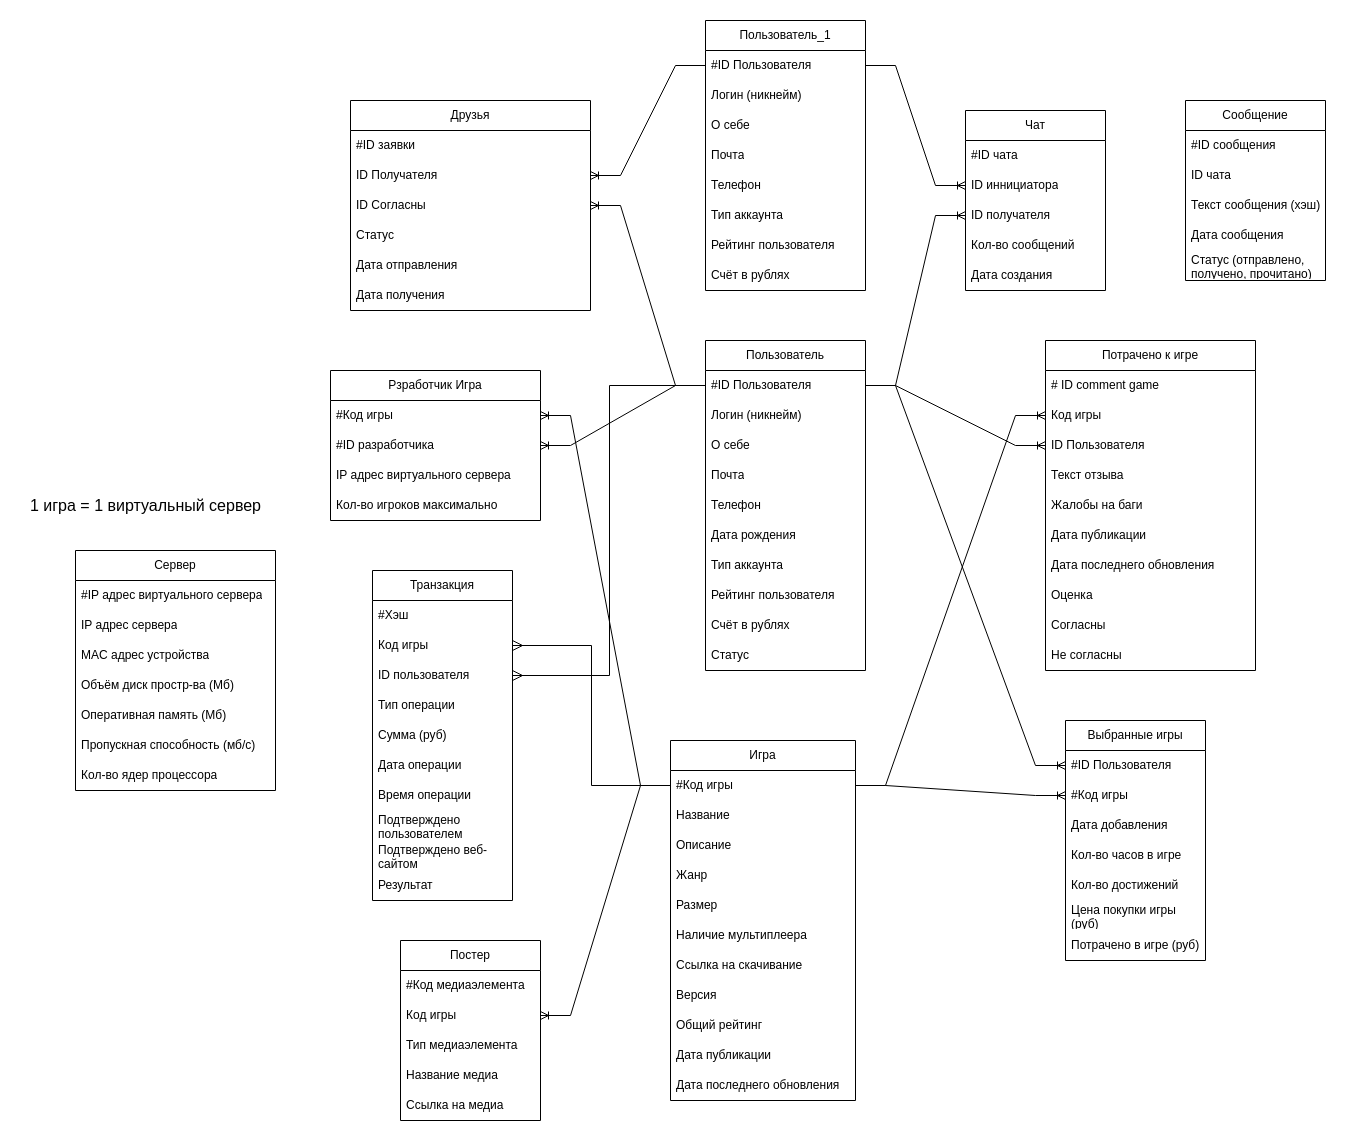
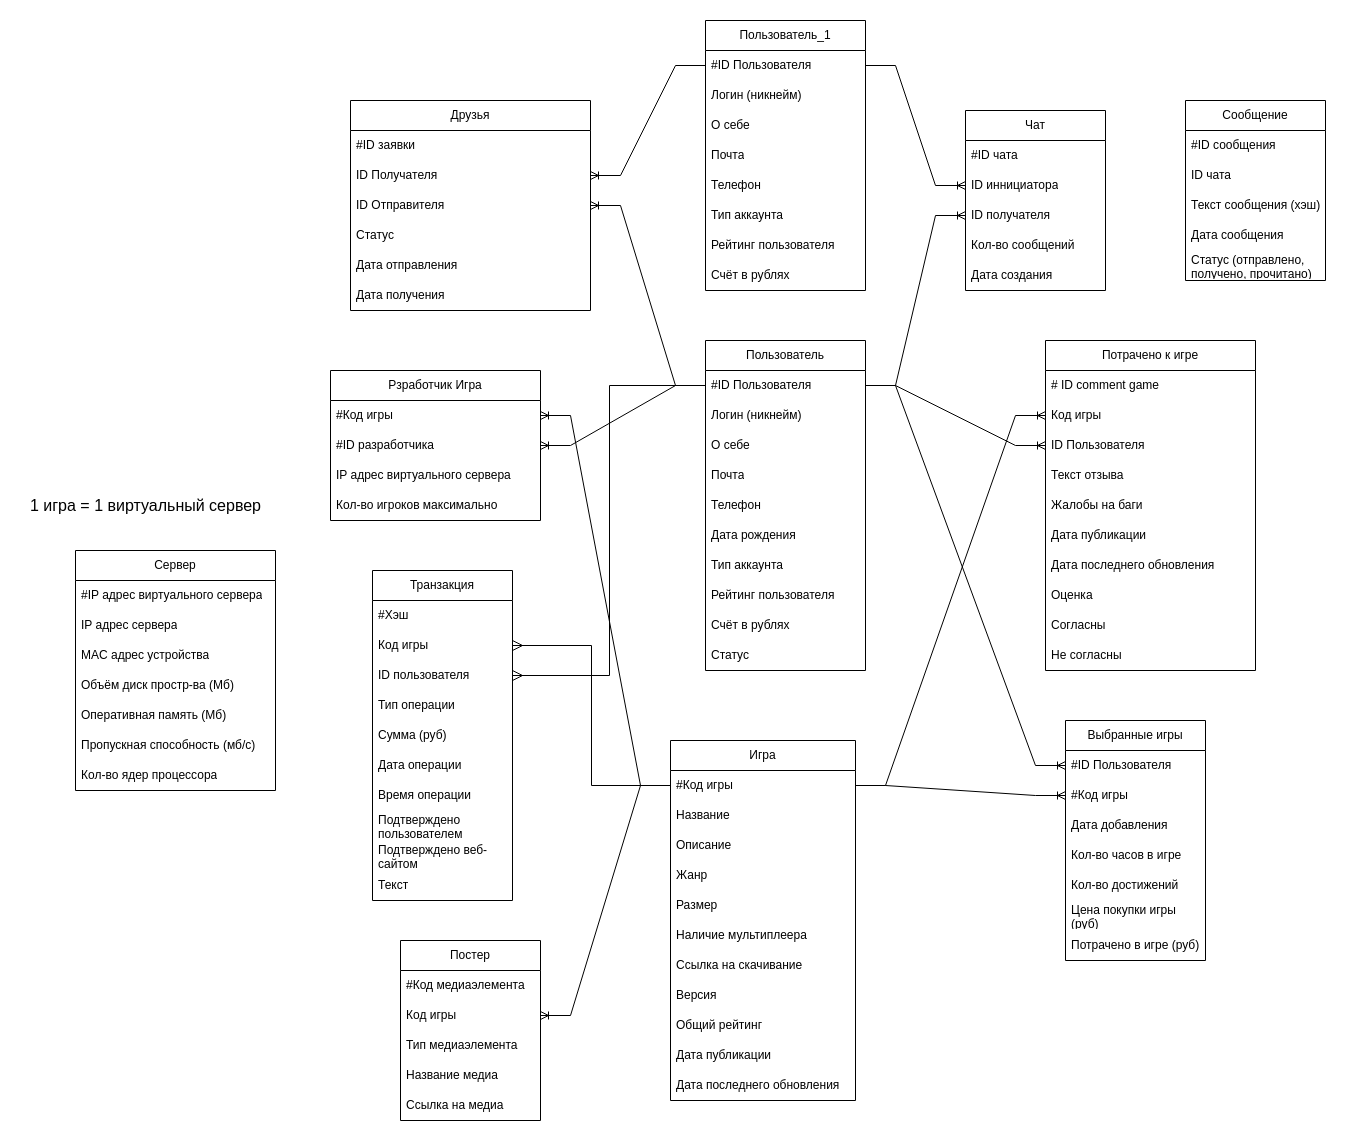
node "ID Согласны": label "ID Согласны" -> "ID Отправителя"
node "Результат": label "Результат" -> "Текст"
